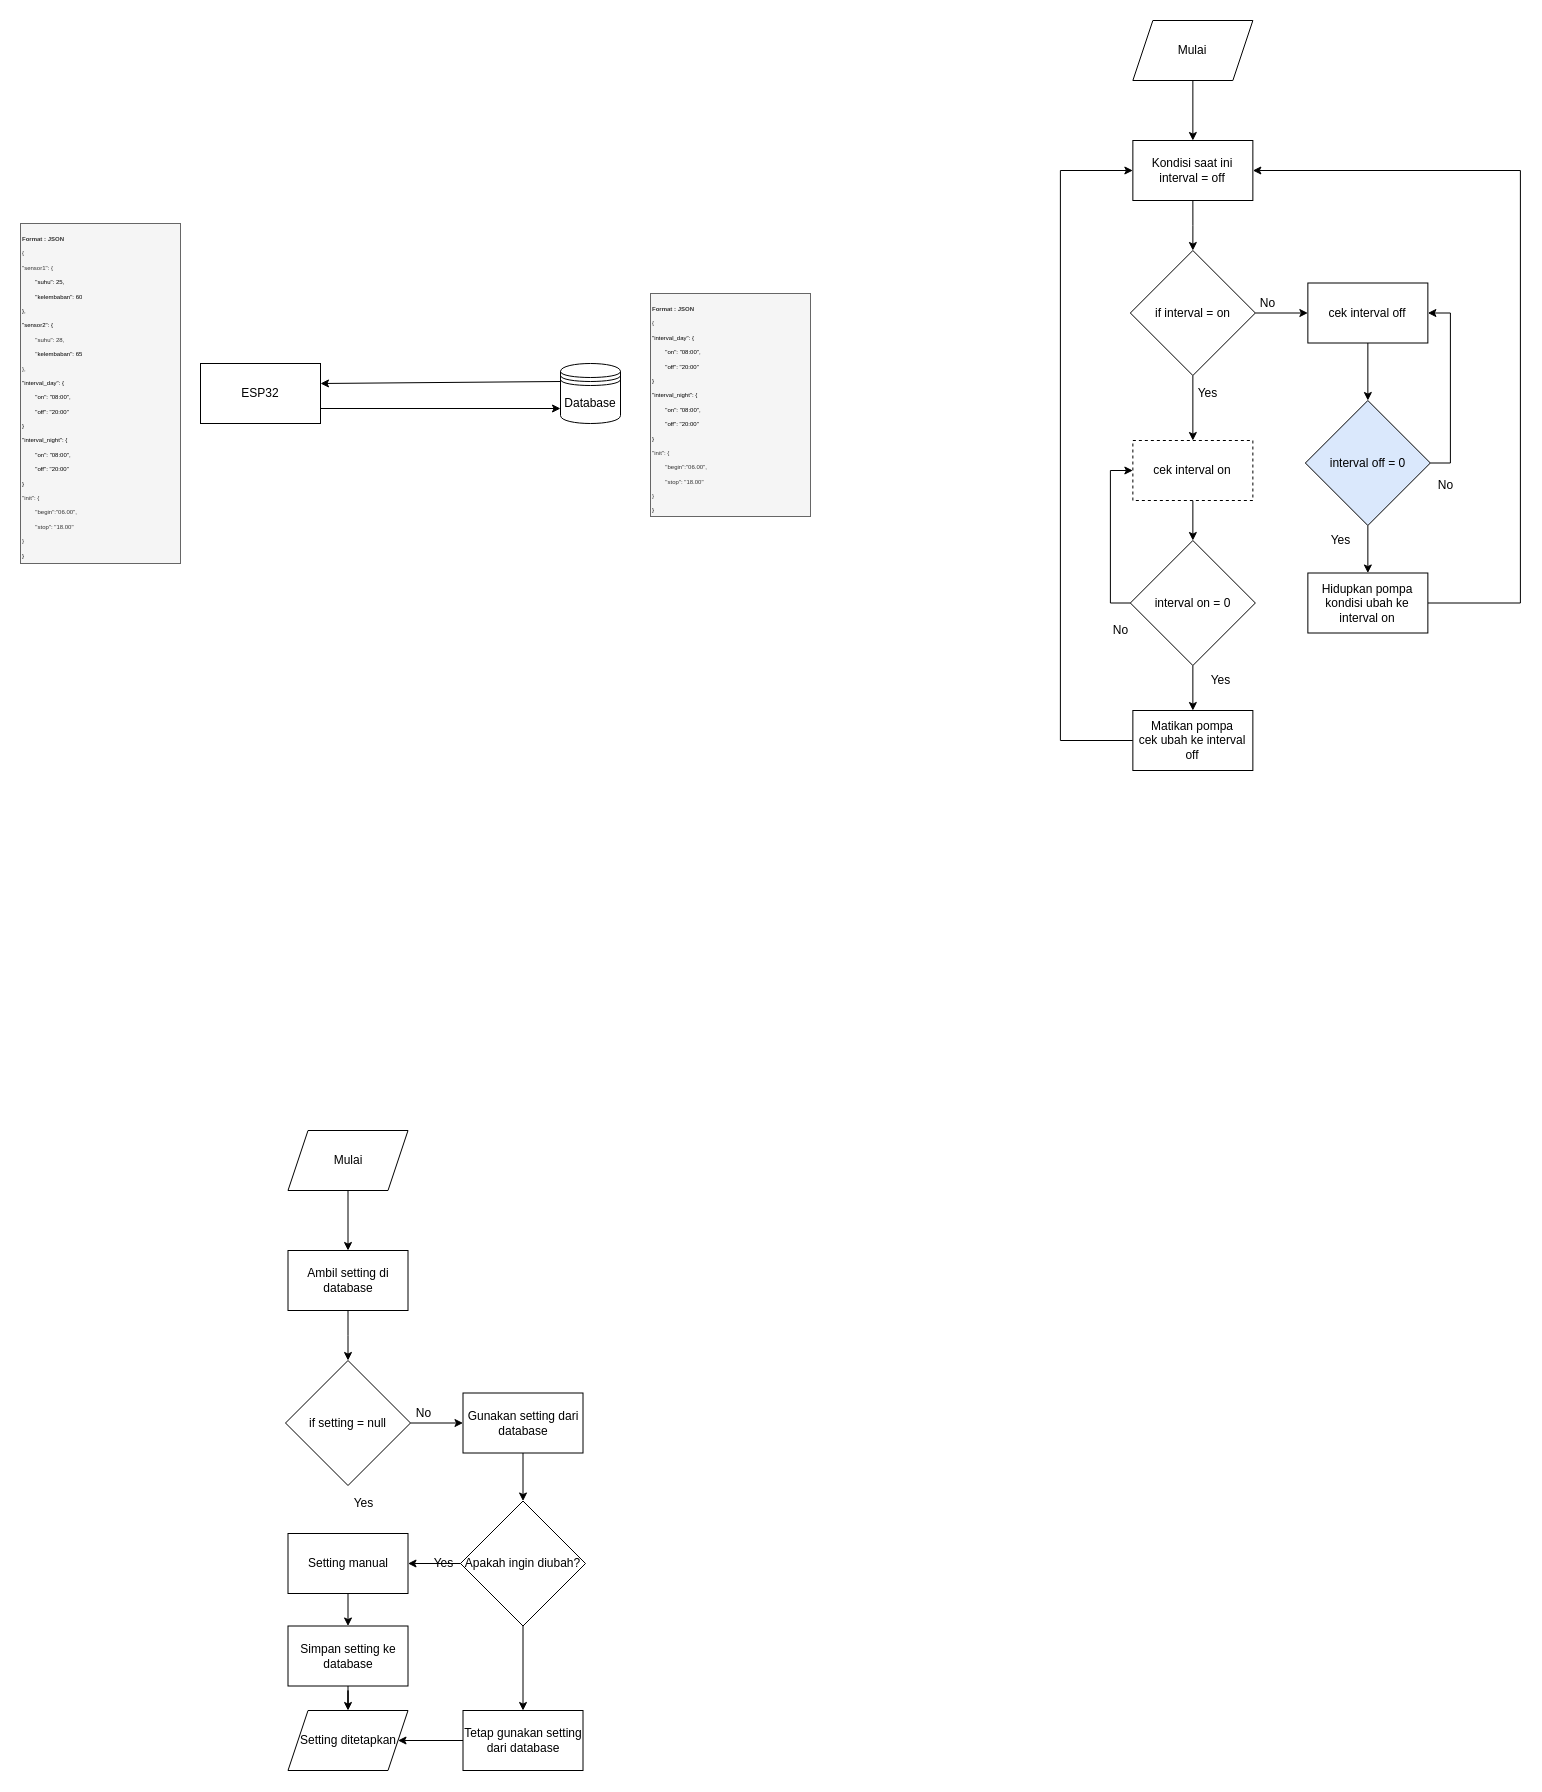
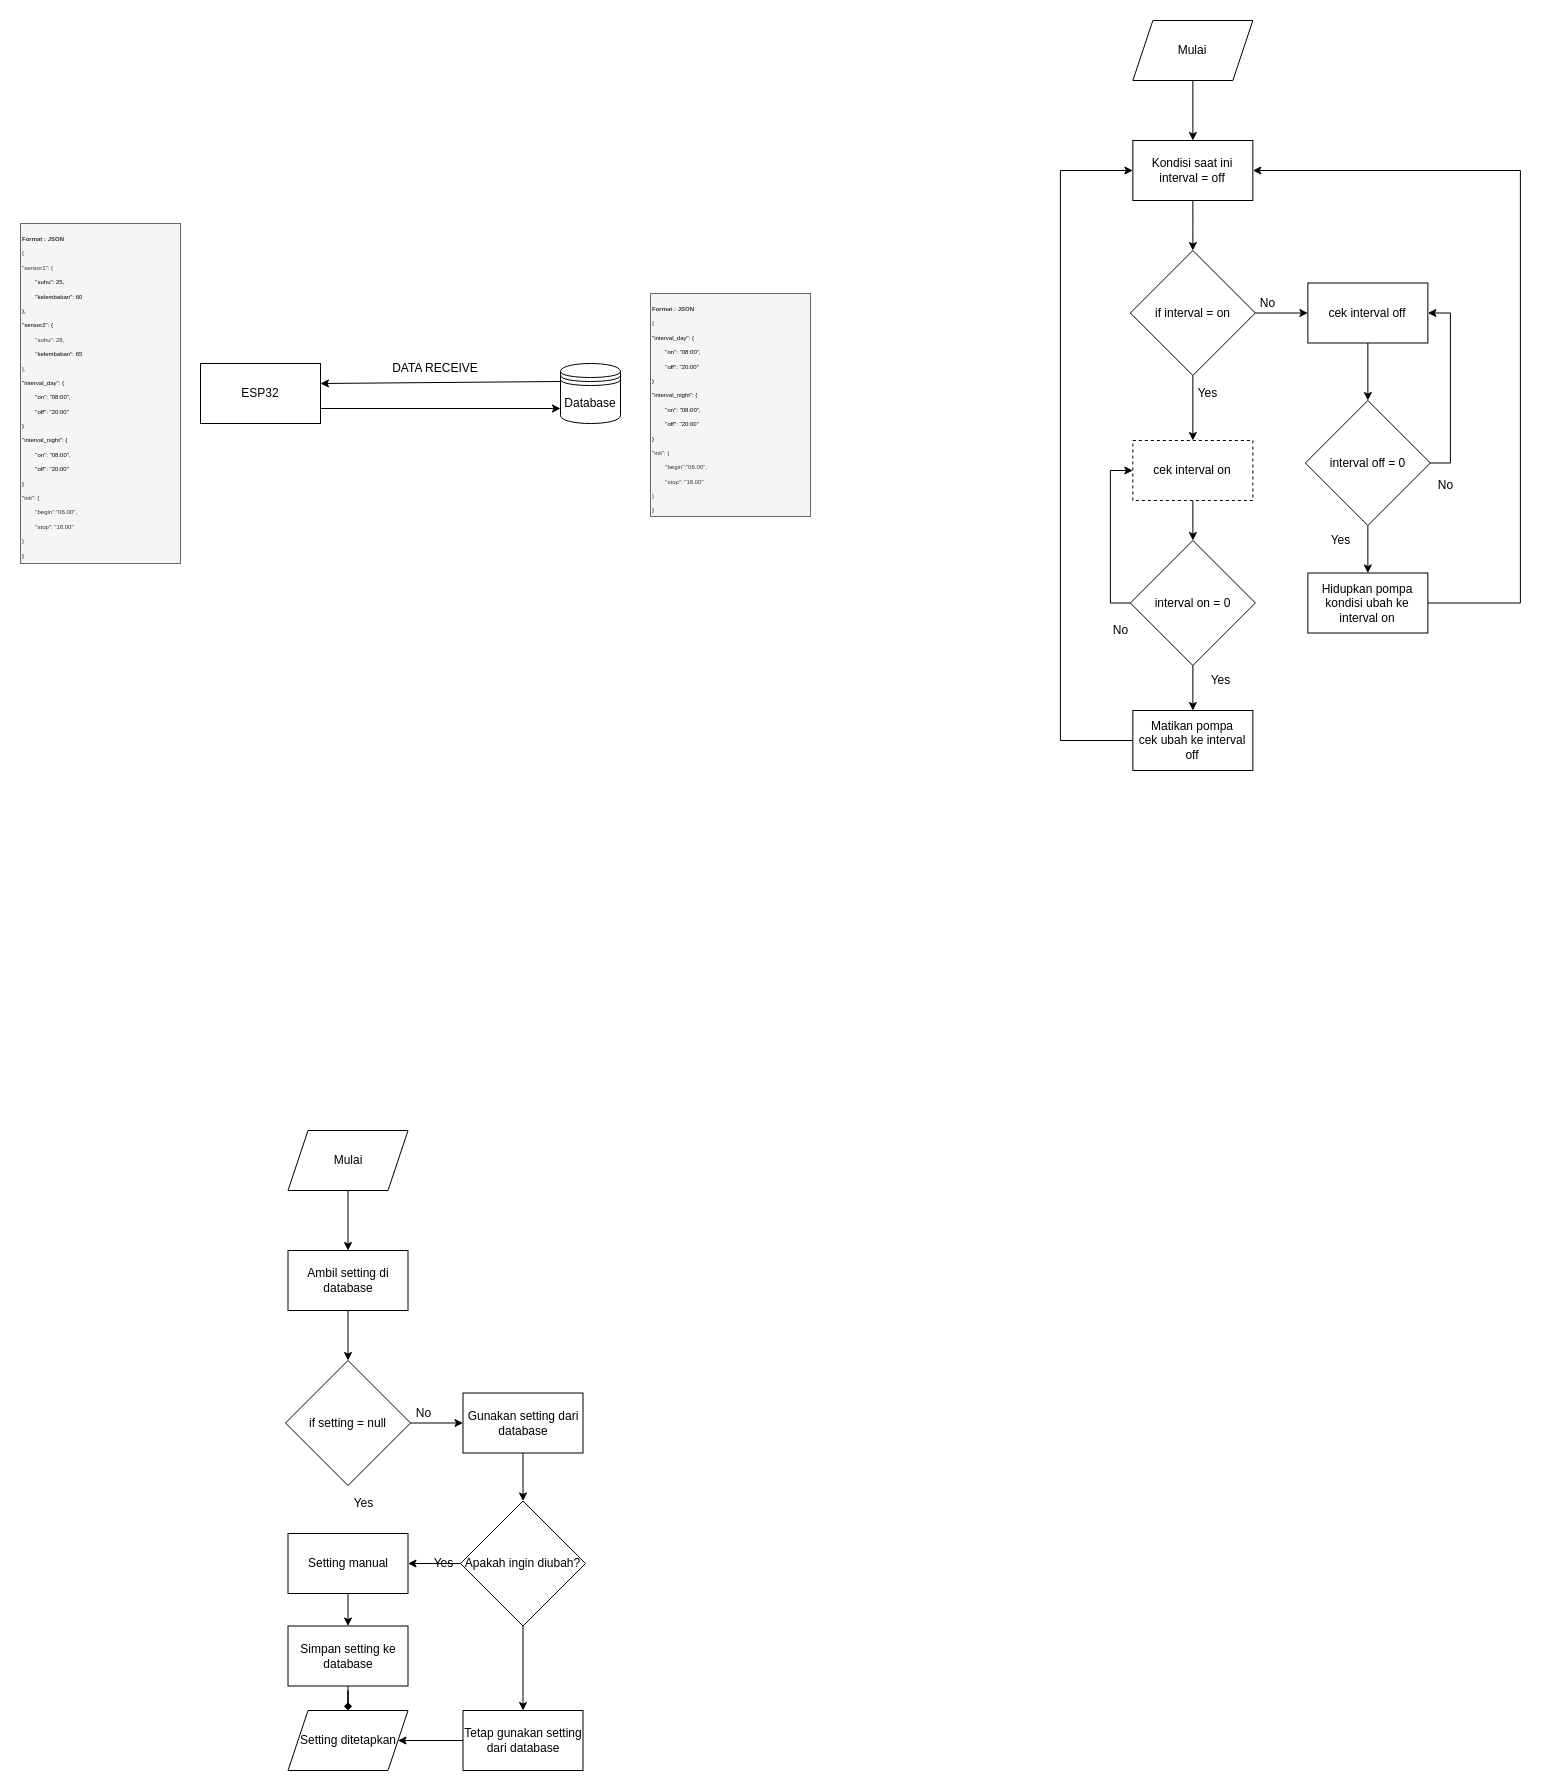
node "DATA RECEIVE": added
node "interval off = 0": fillcolor #dae8fc -> #ffffff
edge "Simpan setting ke database" -> "Setting ditetapkan": arrowhead classic -> diamond
